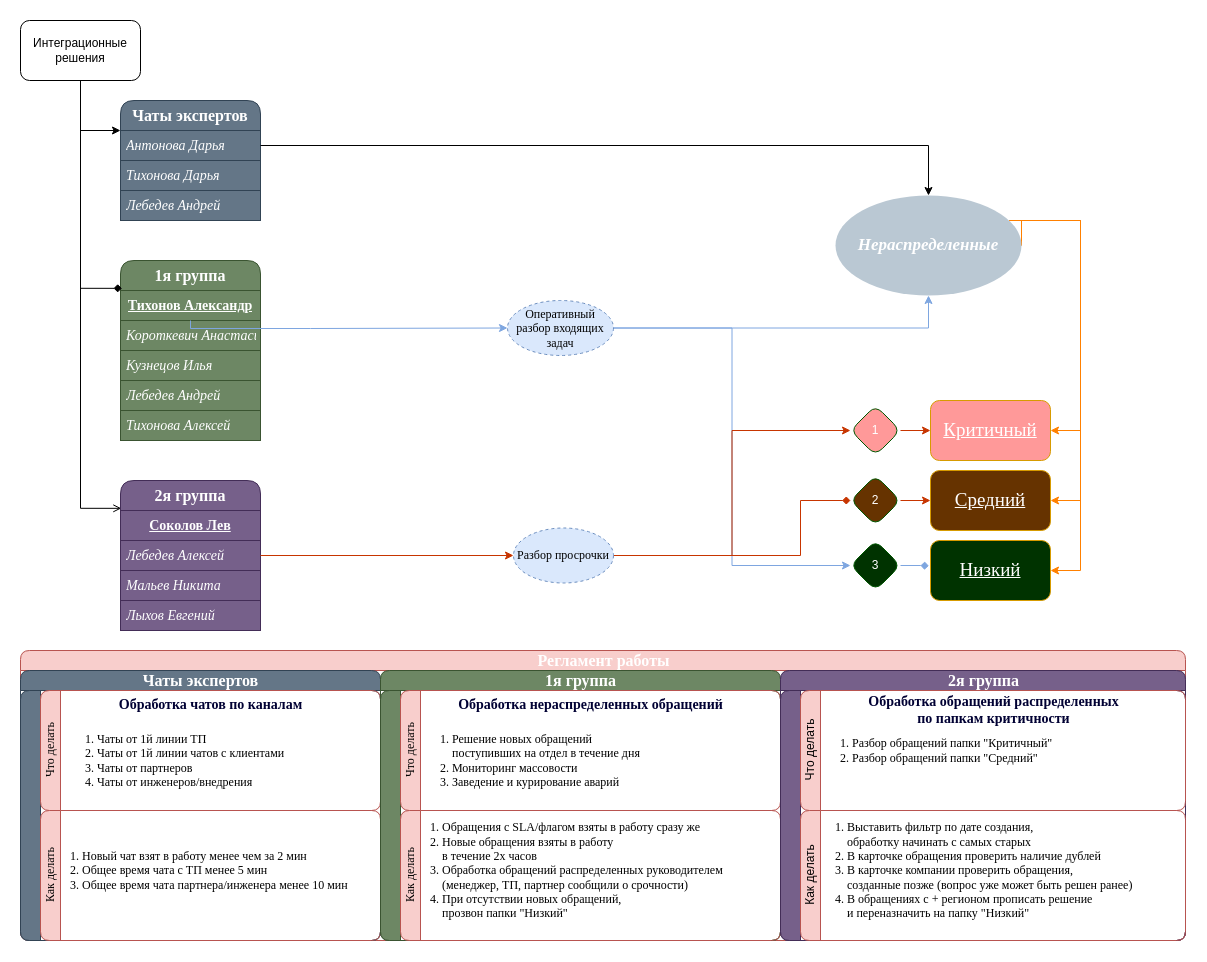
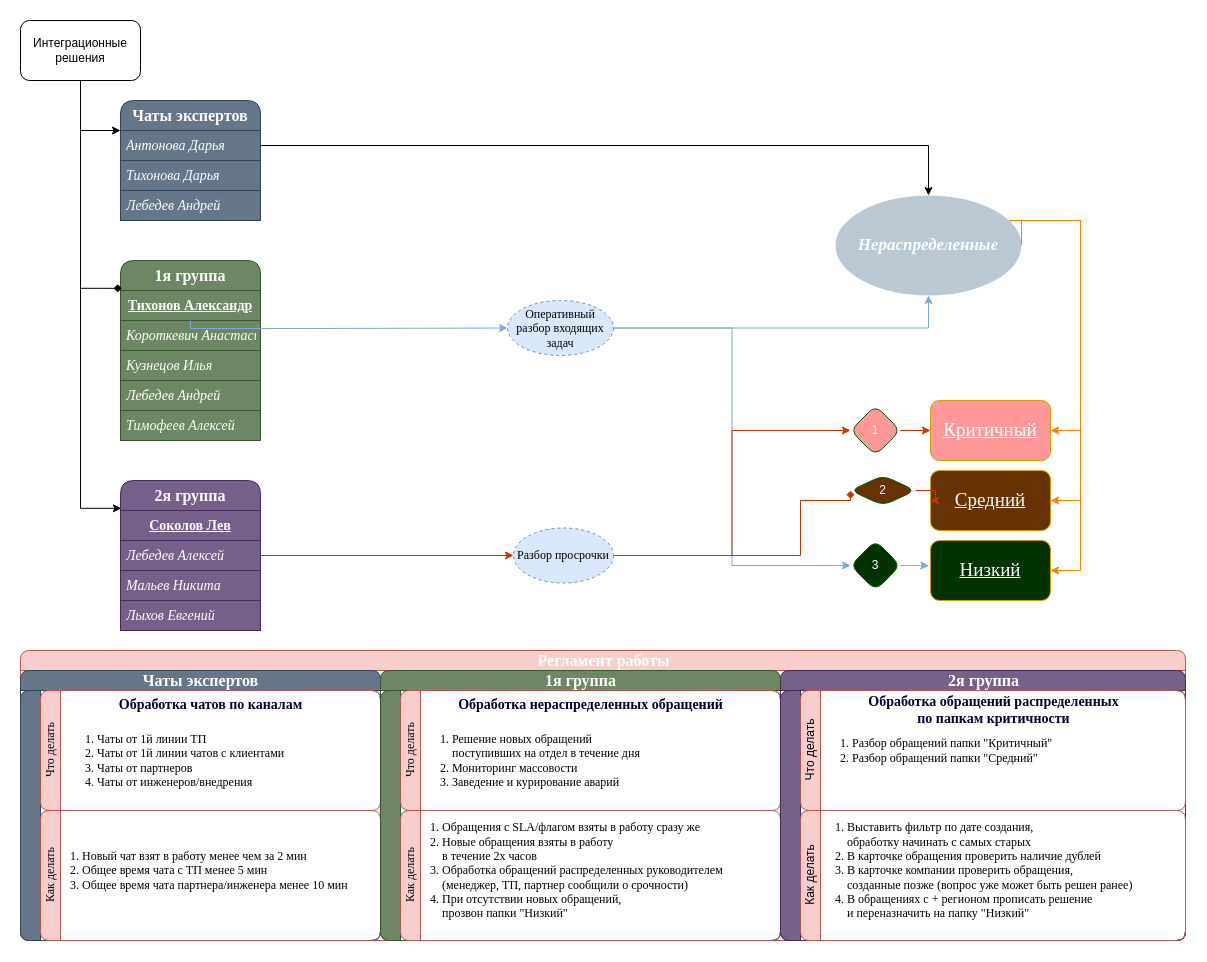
node "Тихонова Алексей": label "Тихонова Алексей" -> "Тимофеев Алексей"
node "2": size 50x50 -> 65x30
edge "Интеграционные решения" -> "Соколов Лев": arrowhead open -> classic
edge "3" -> "Низкий": arrowhead diamond -> classic
